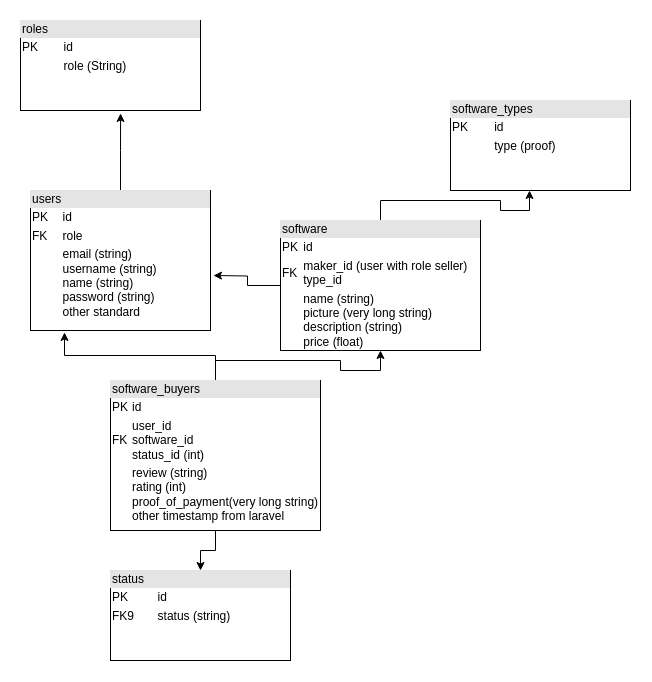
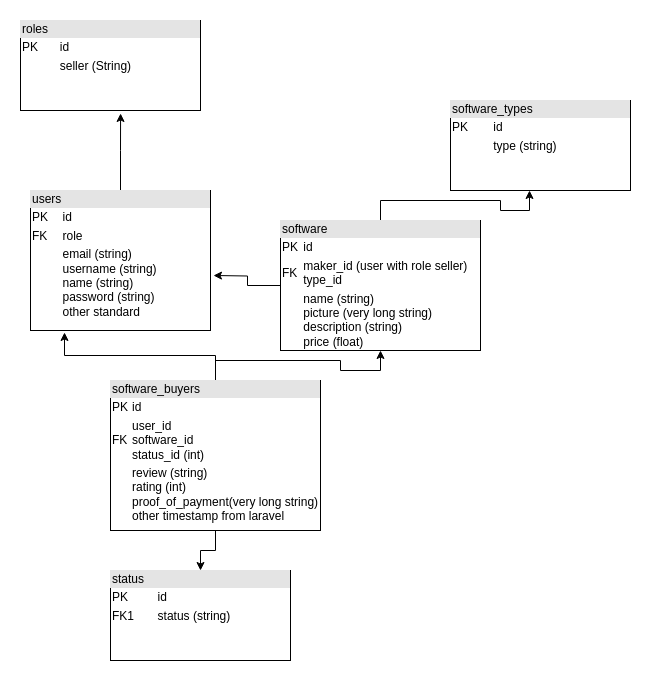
node "roles PK id role (String)": label "roles PK id role (String)" -> "roles PK id seller (String)"
node "software_types PK id type (proof)": label "software_types PK id type (proof)" -> "software_types PK id type (string)"
node "status PK id FK9 status (string)": label "status PK id FK9 status (string)" -> "status PK id FK1 status (string)"
